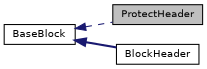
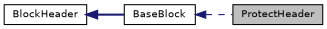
edge "BlockHeader" -> "BaseBlock": reversed
